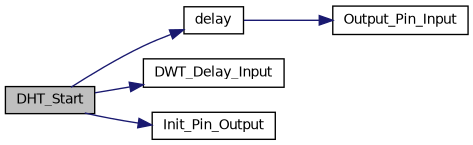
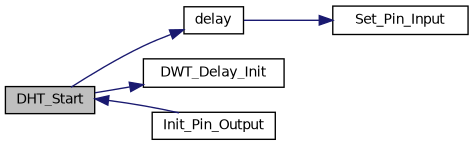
node "Output_Pin_Input": label "Output_Pin_Input" -> "Set_Pin_Input"
node "DWT_Delay_Input": label "DWT_Delay_Input" -> "DWT_Delay_Init"
edge "DHT_Start" -> "Init_Pin_Output": reversed
